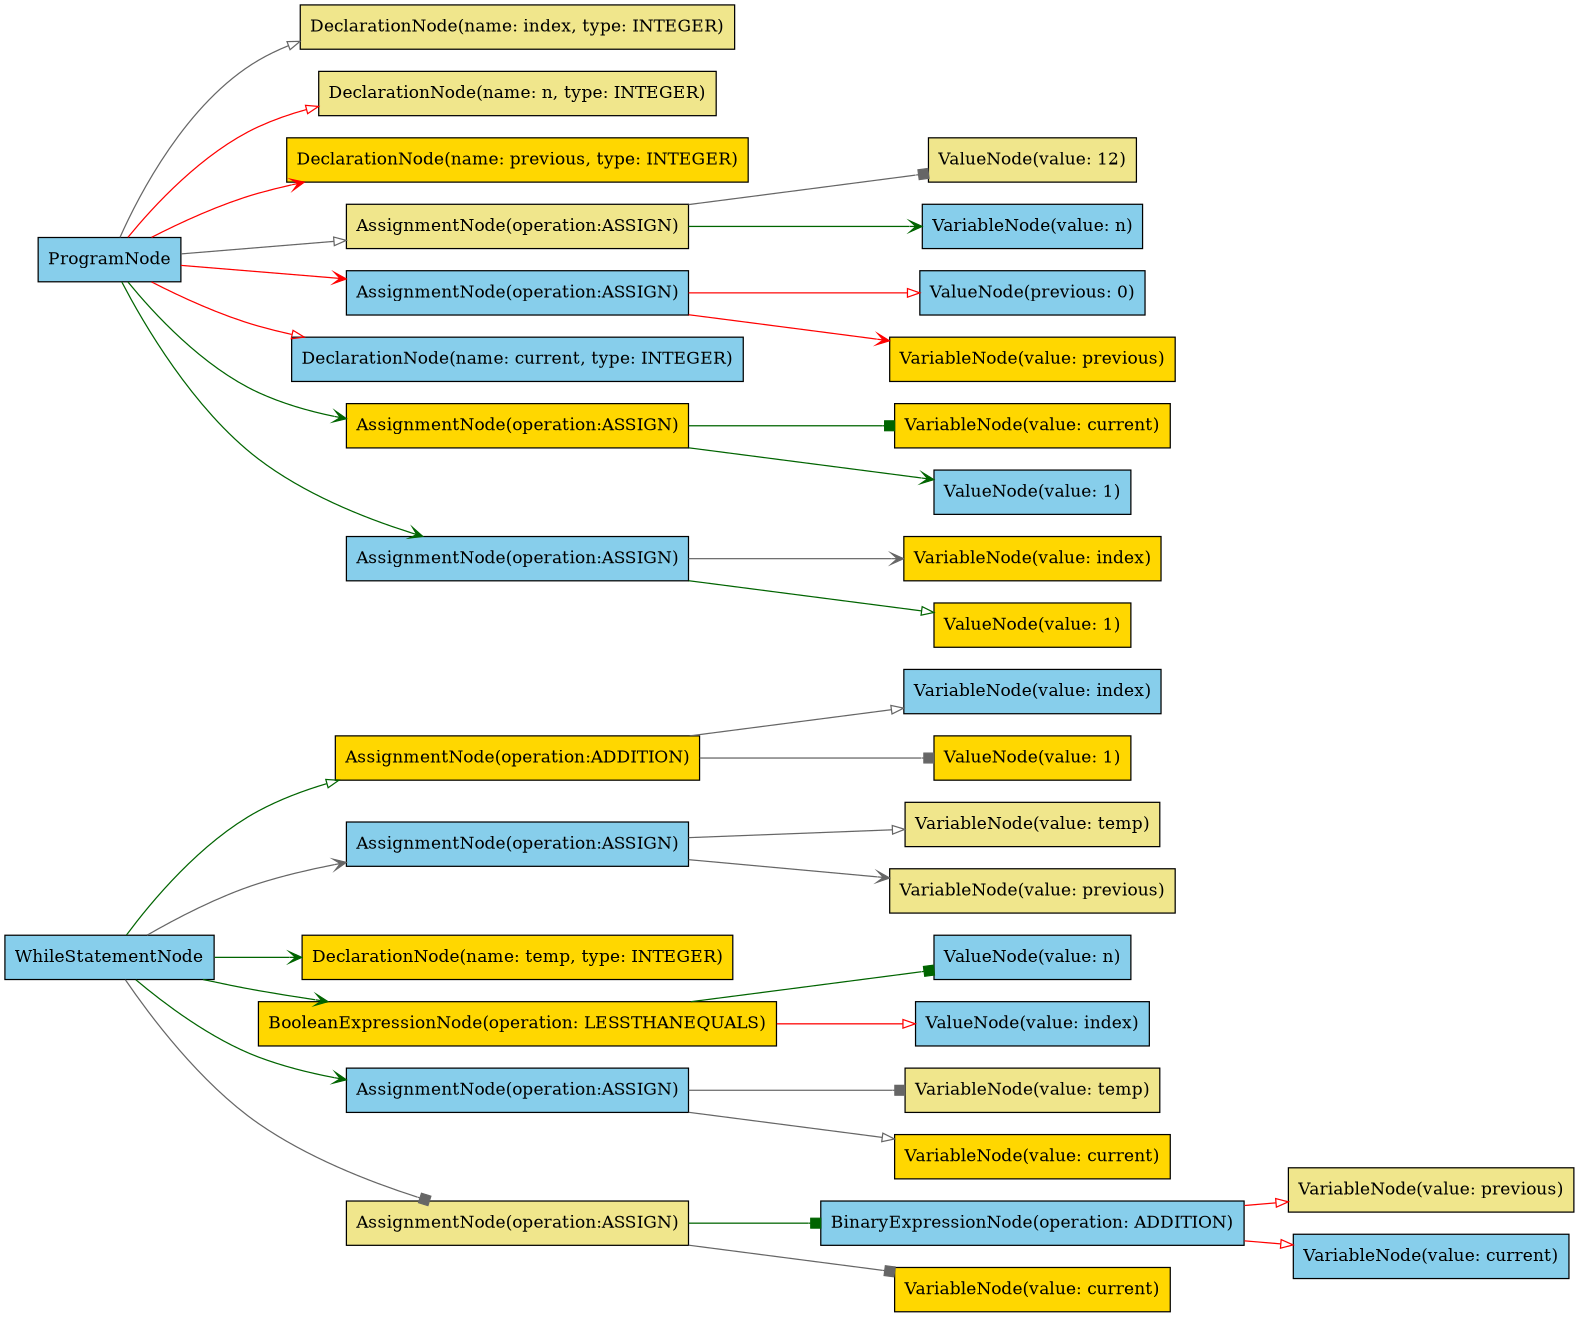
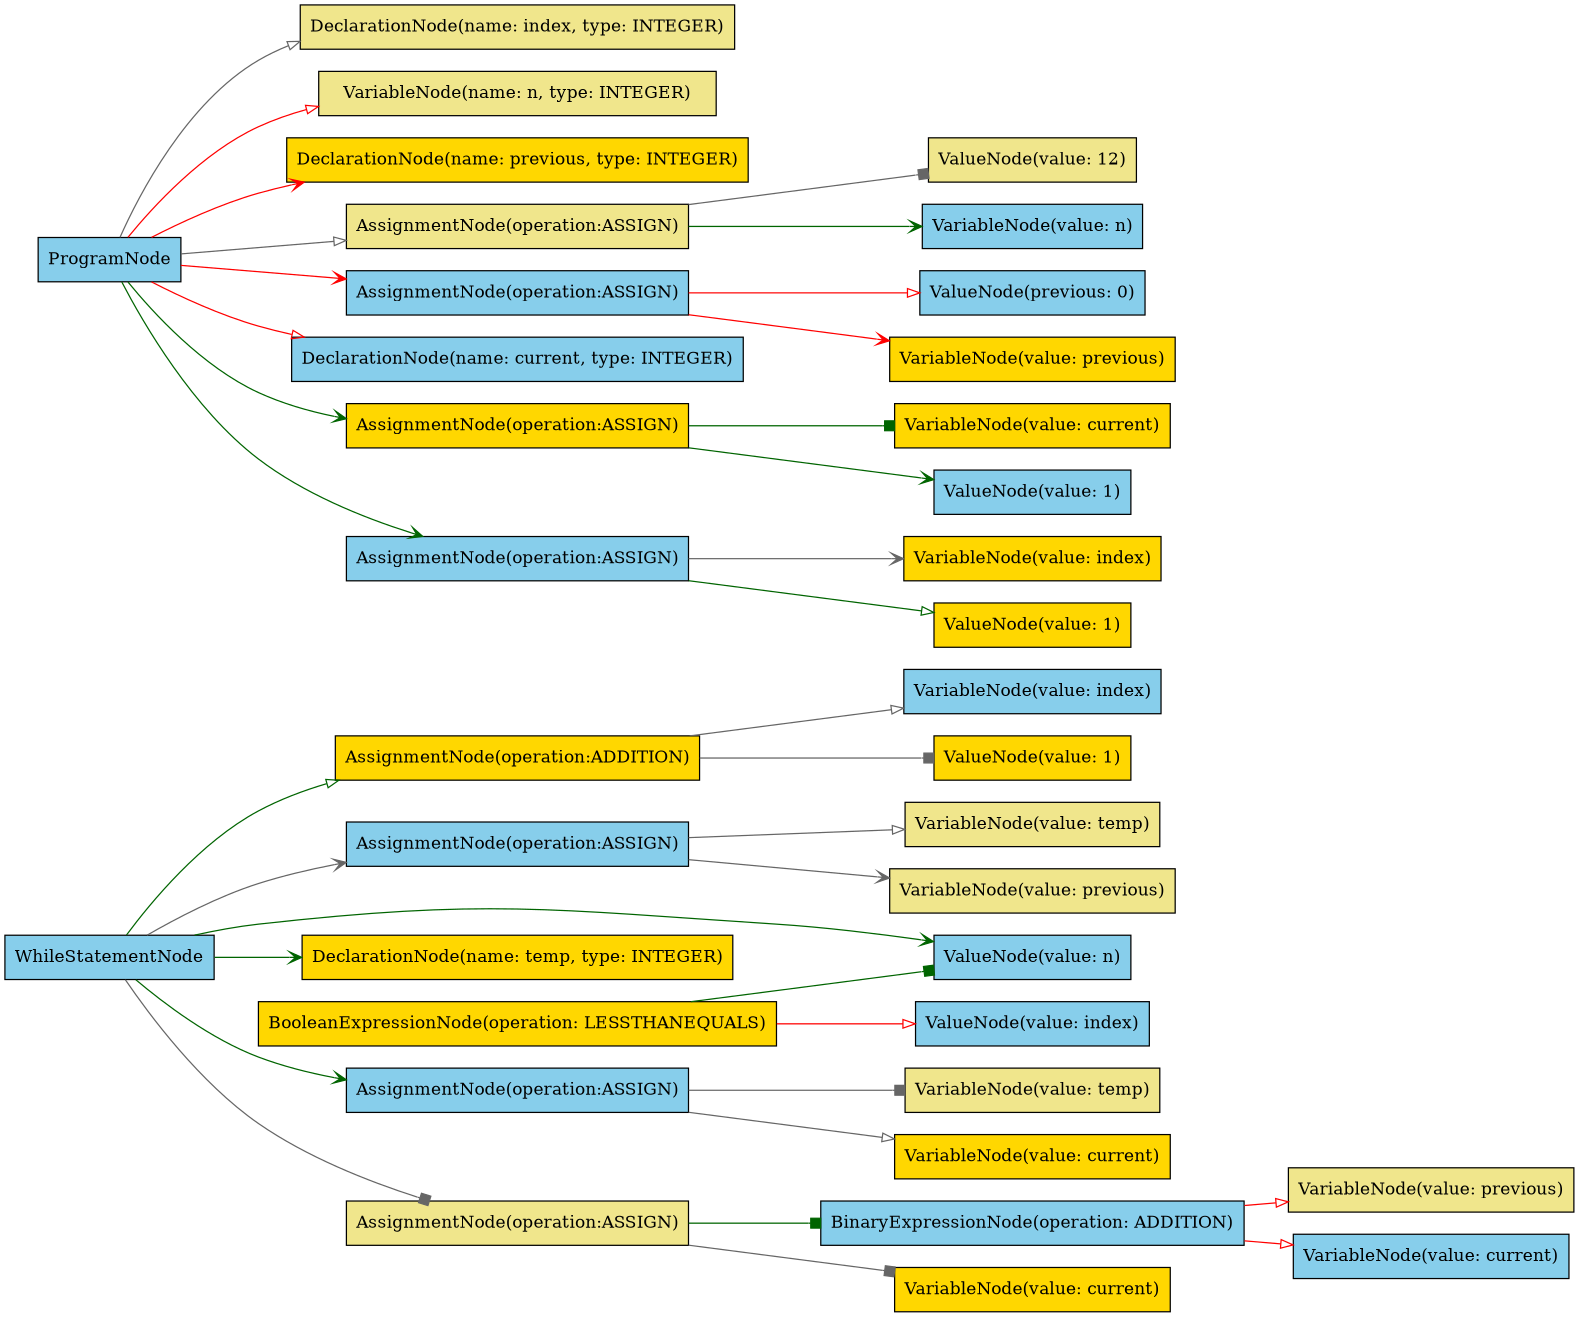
node "DeclarationNode(name: n, type: INTEGER)": label "DeclarationNode(name: n, type: INTEGER)" -> "VariableNode(name: n, type: INTEGER)"
edge "WhileStatementNode" -> "BooleanExpressionNode(operation: LESSTHANEQUALS)": now "WhileStatementNode" -> "ValueNode(value: n)"
